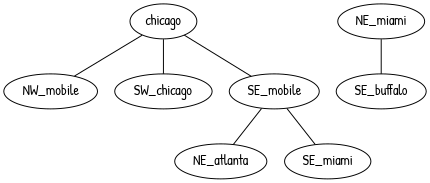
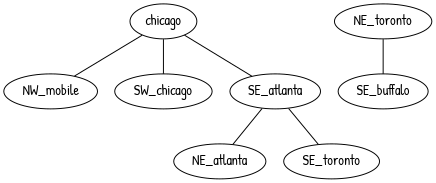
node "NE_miami": label "NE_miami" -> "NE_toronto"
node "SE_mobile": label "SE_mobile" -> "SE_atlanta"
node "SE_miami": label "SE_miami" -> "SE_toronto"
